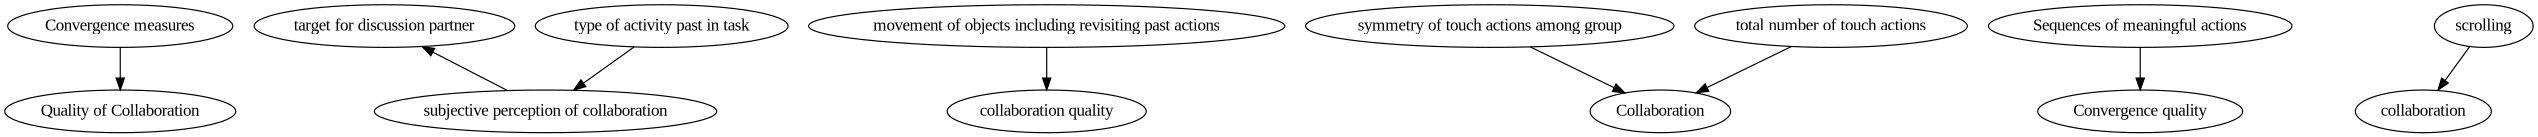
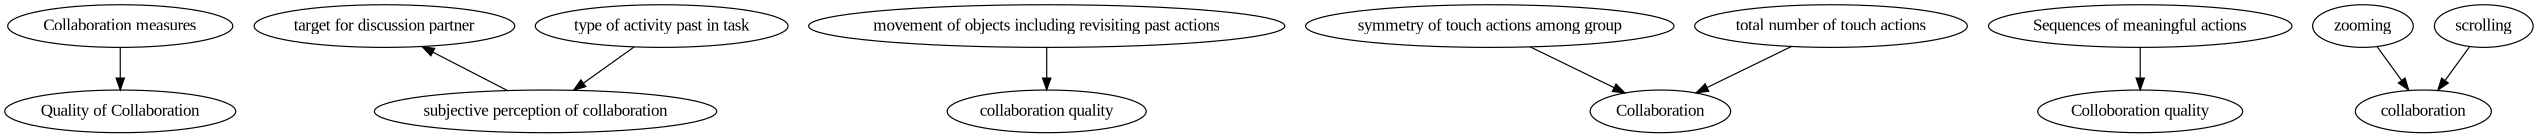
node "Convergence measures": label "Convergence measures" -> "Collaboration measures"
node "zooming": added
node "Convergence quality": label "Convergence quality" -> "Colloboration quality"
